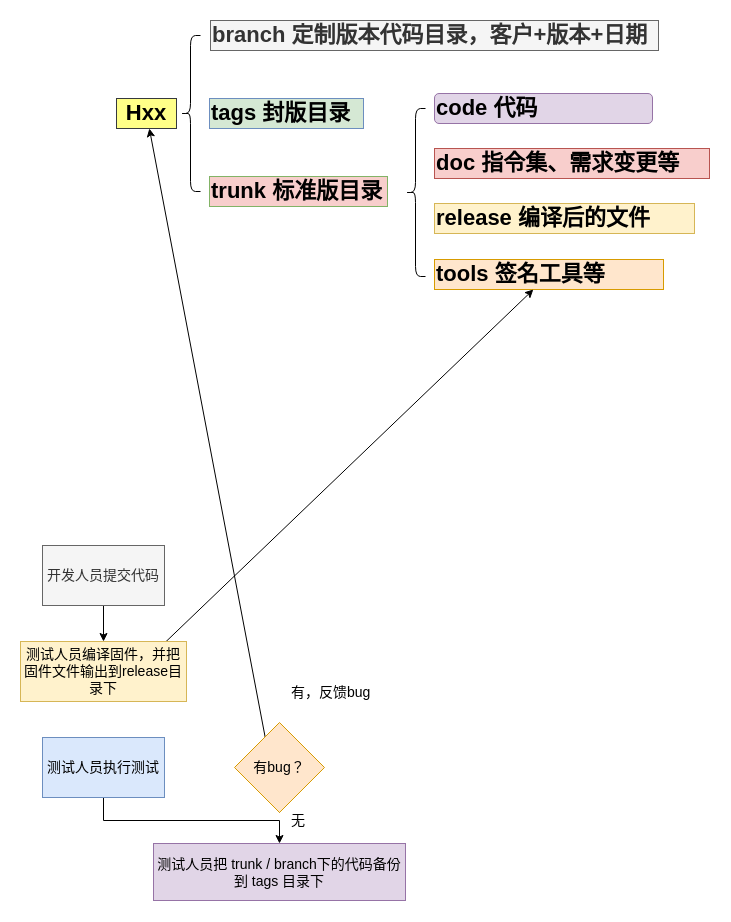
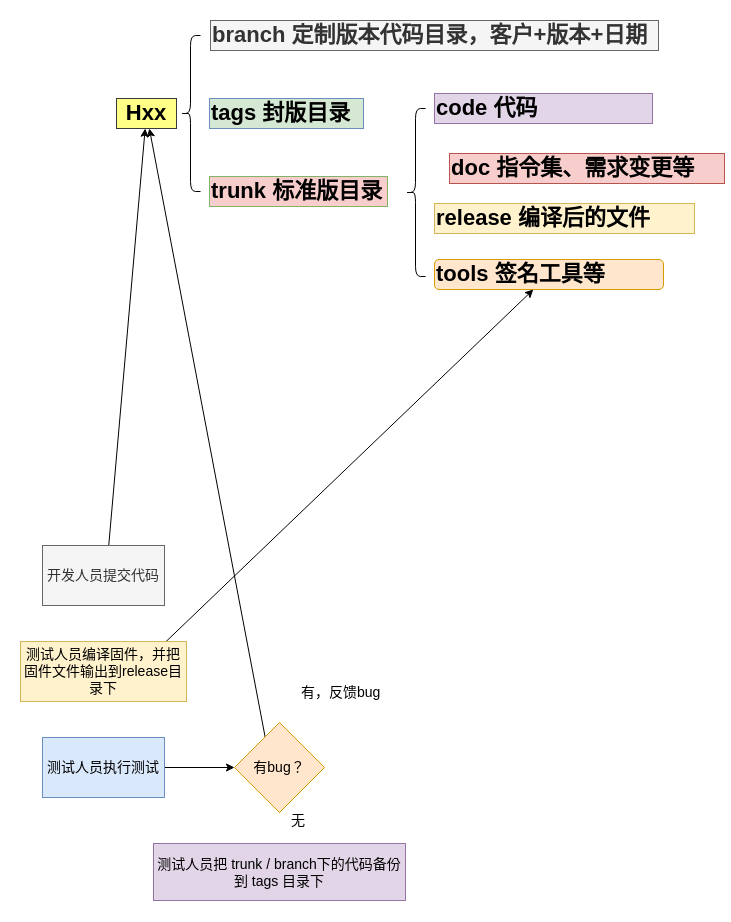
node "code 代码": shape rounded rectangle -> rectangle
node "doc 指令集、需求变更等": moved (572, 164) -> (587, 169)
node "tools 签名工具等": shape rectangle -> rounded rectangle
edge "开发人员提交代码" -> "测试人员编译固件，并把固件文件输出到release目录下": now "开发人员提交代码" -> "Hxx"
node "有，反馈bug": moved (346, 692) -> (356, 692)
edge "测试人员执行测试" -> "测试人员把 trunk / branch下的代码备份到 tags 目录下": now "测试人员执行测试" -> "有bug？"
